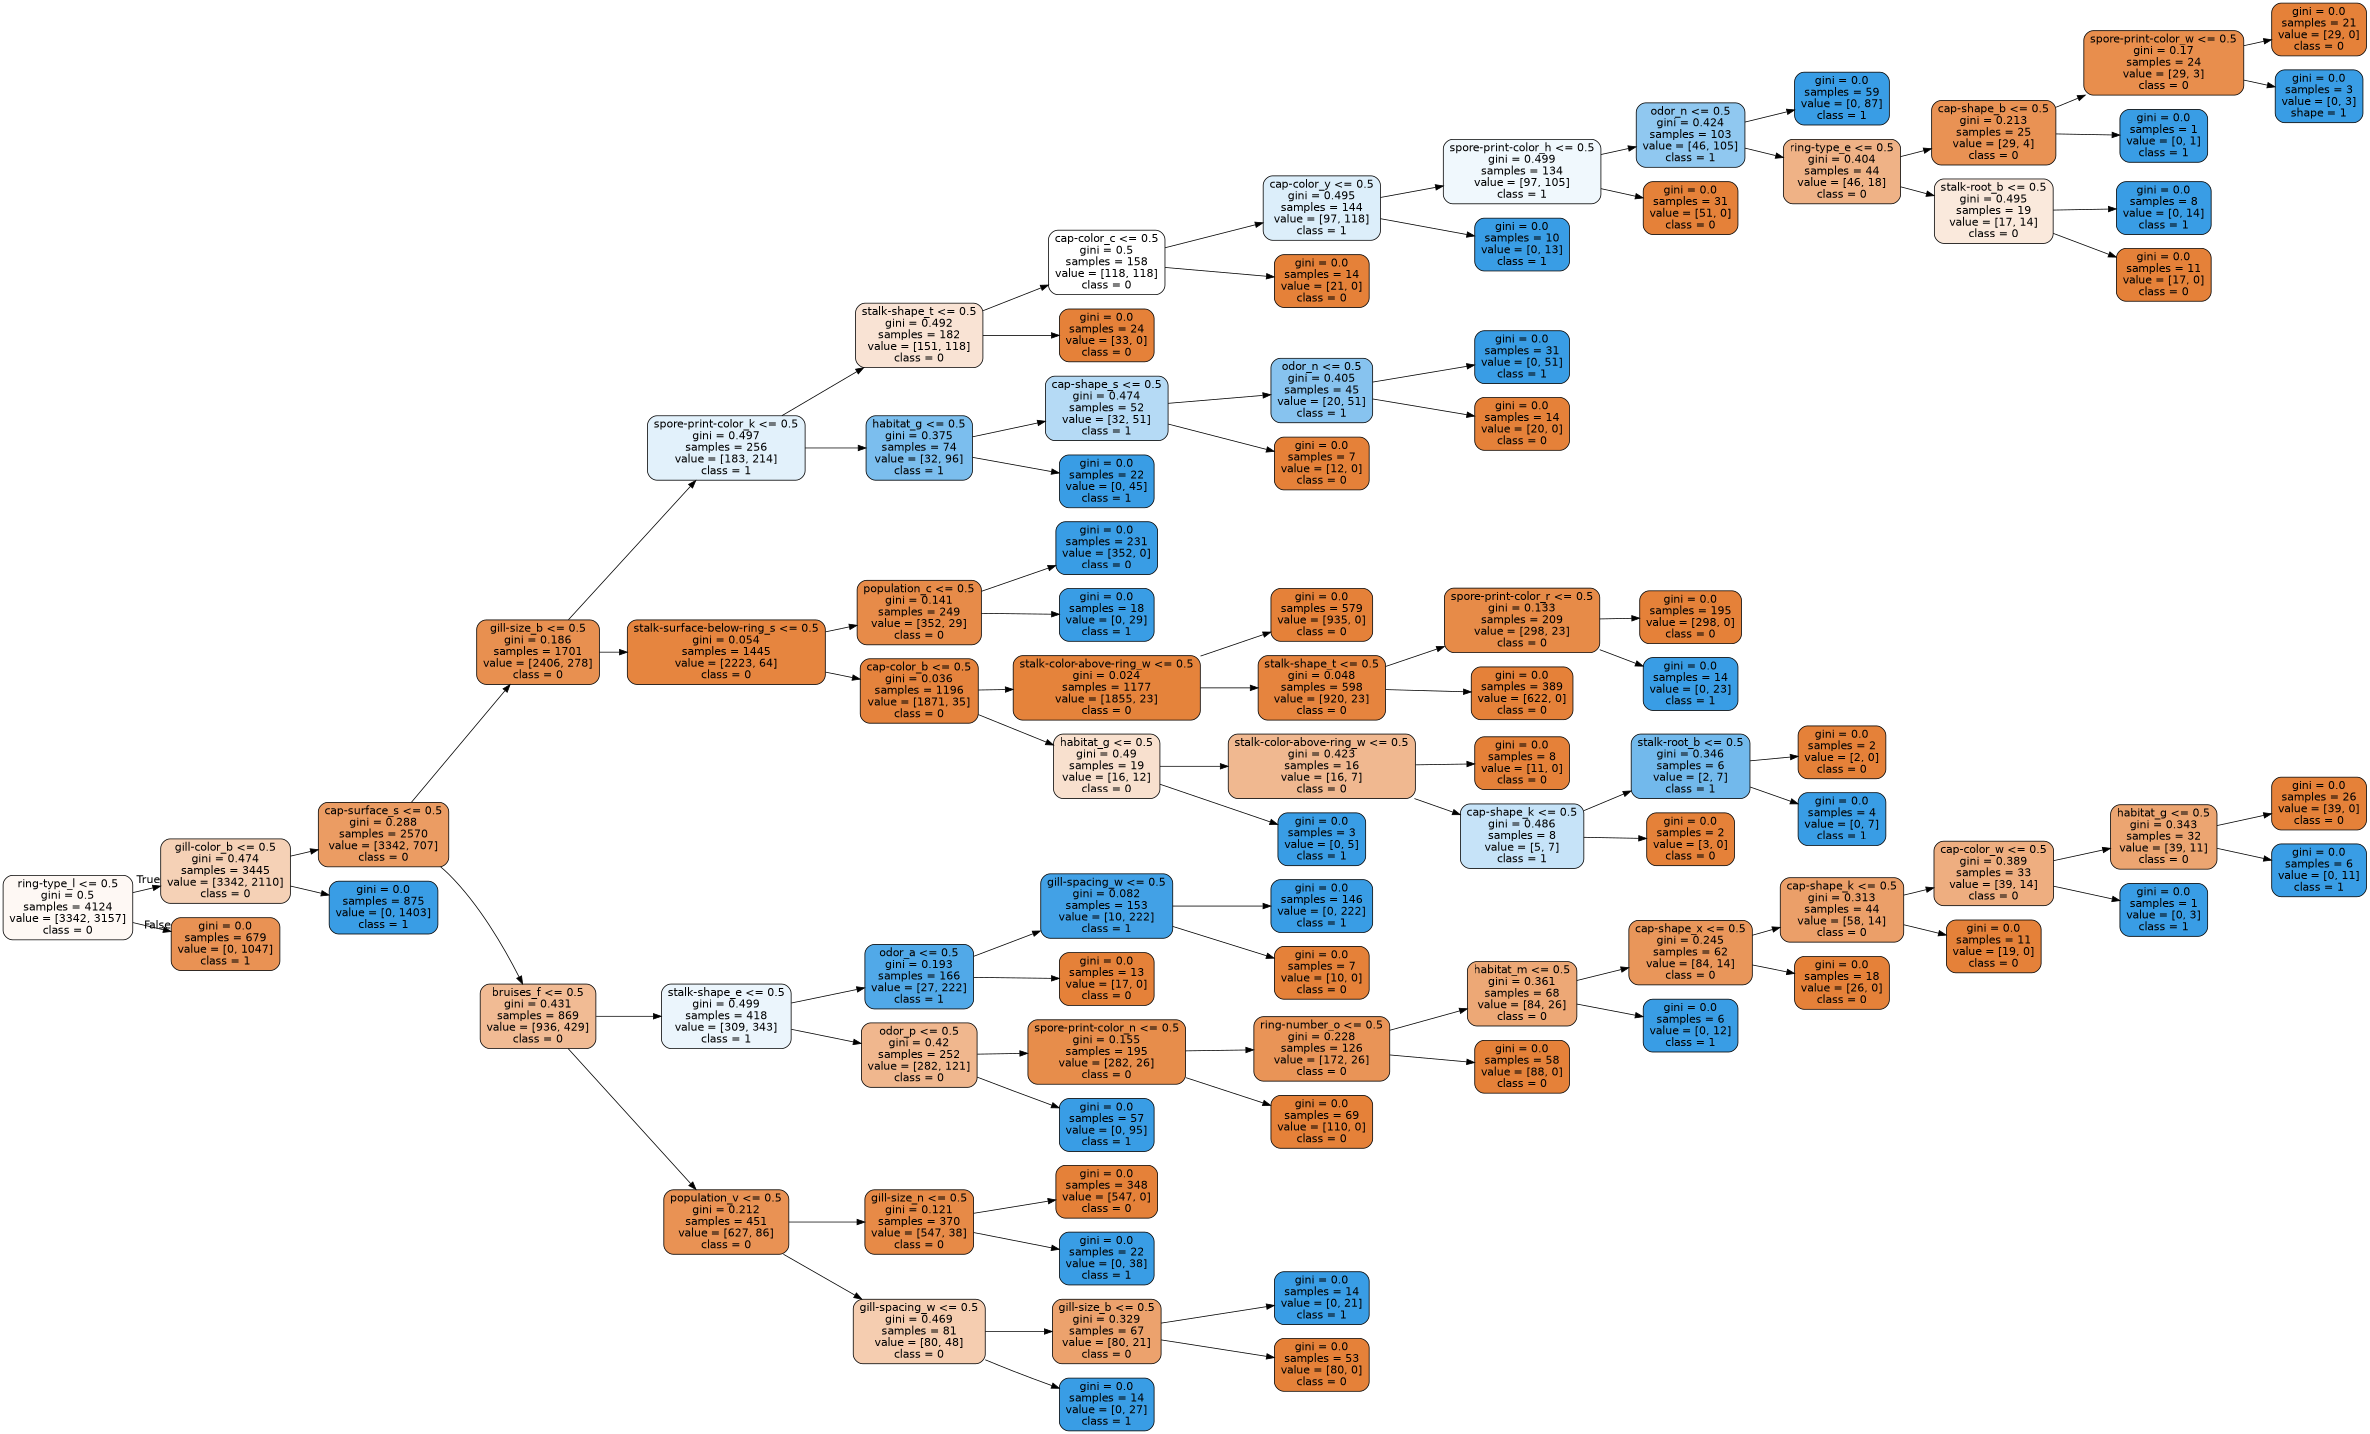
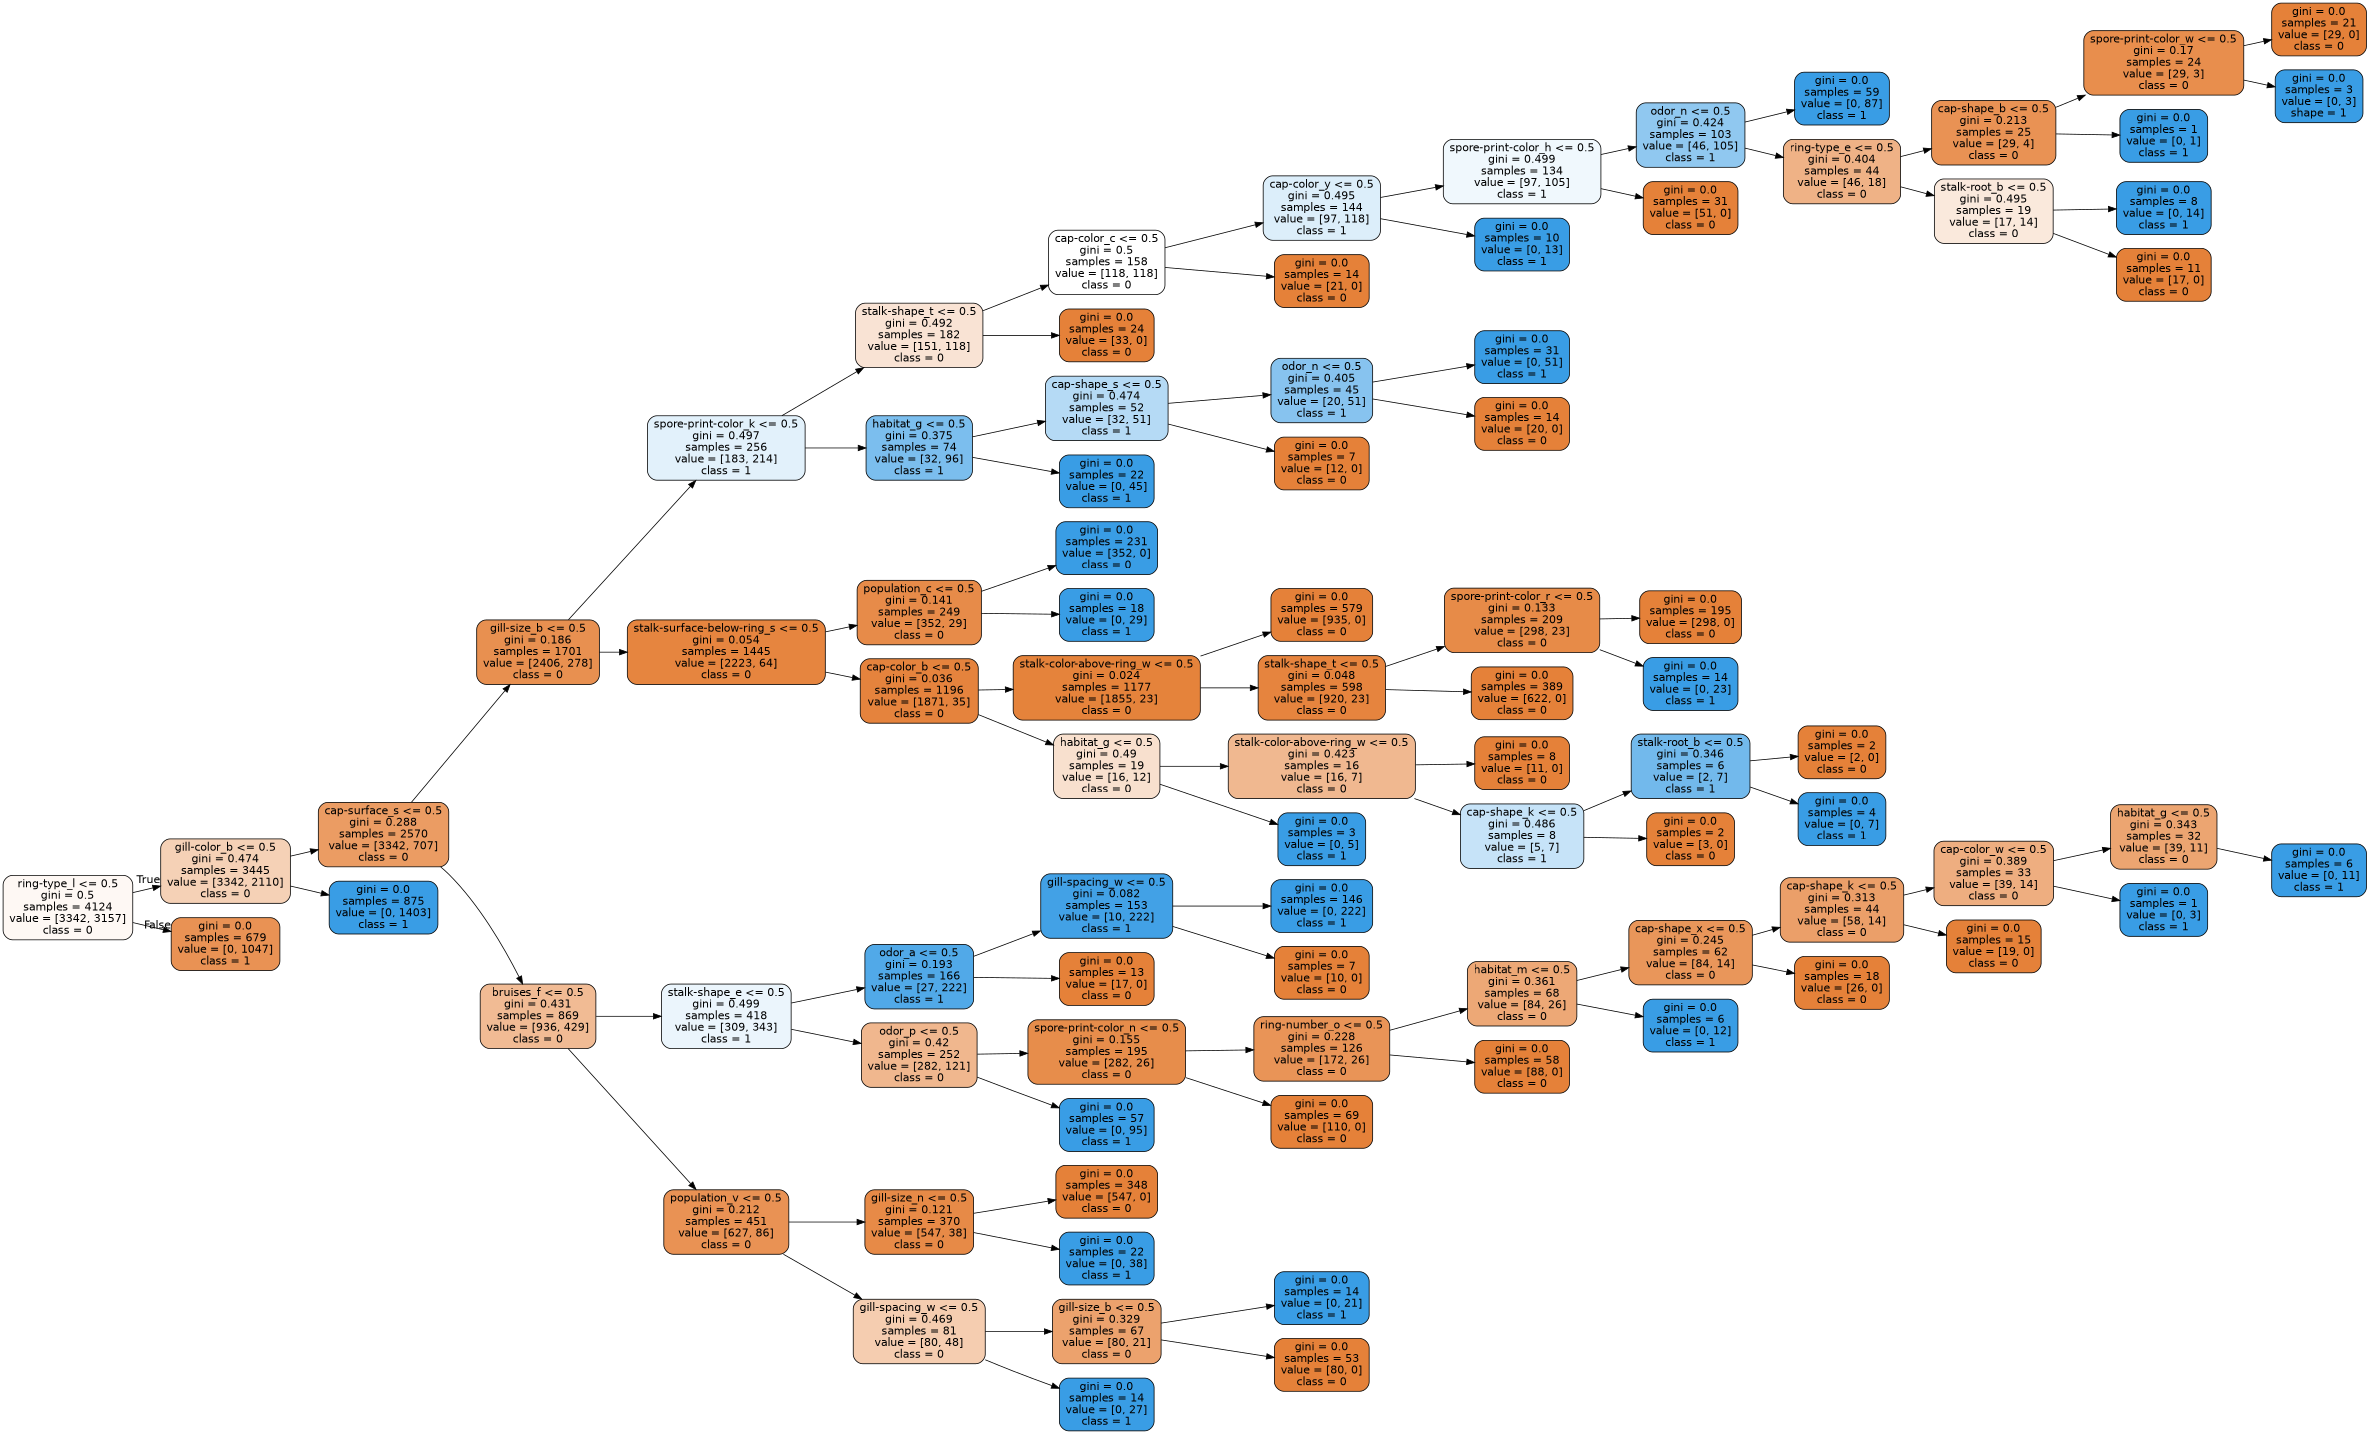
node "gini = 0.0 samples = 26 value = [39, 0] class = 0": removed
node "gini = 0.0 samples = 11 value = [19, 0] class = 0": label "gini = 0.0 samples = 11 value = [19, 0] class = 0" -> "gini = 0.0 samples = 15 value = [19, 0] class = 0"
